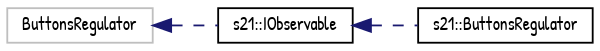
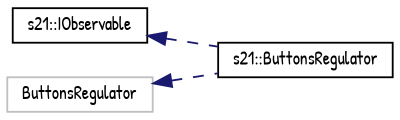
edge "s21::IObservable" -> "ButtonsRegulator": now "s21::ButtonsRegulator" -> "ButtonsRegulator"
